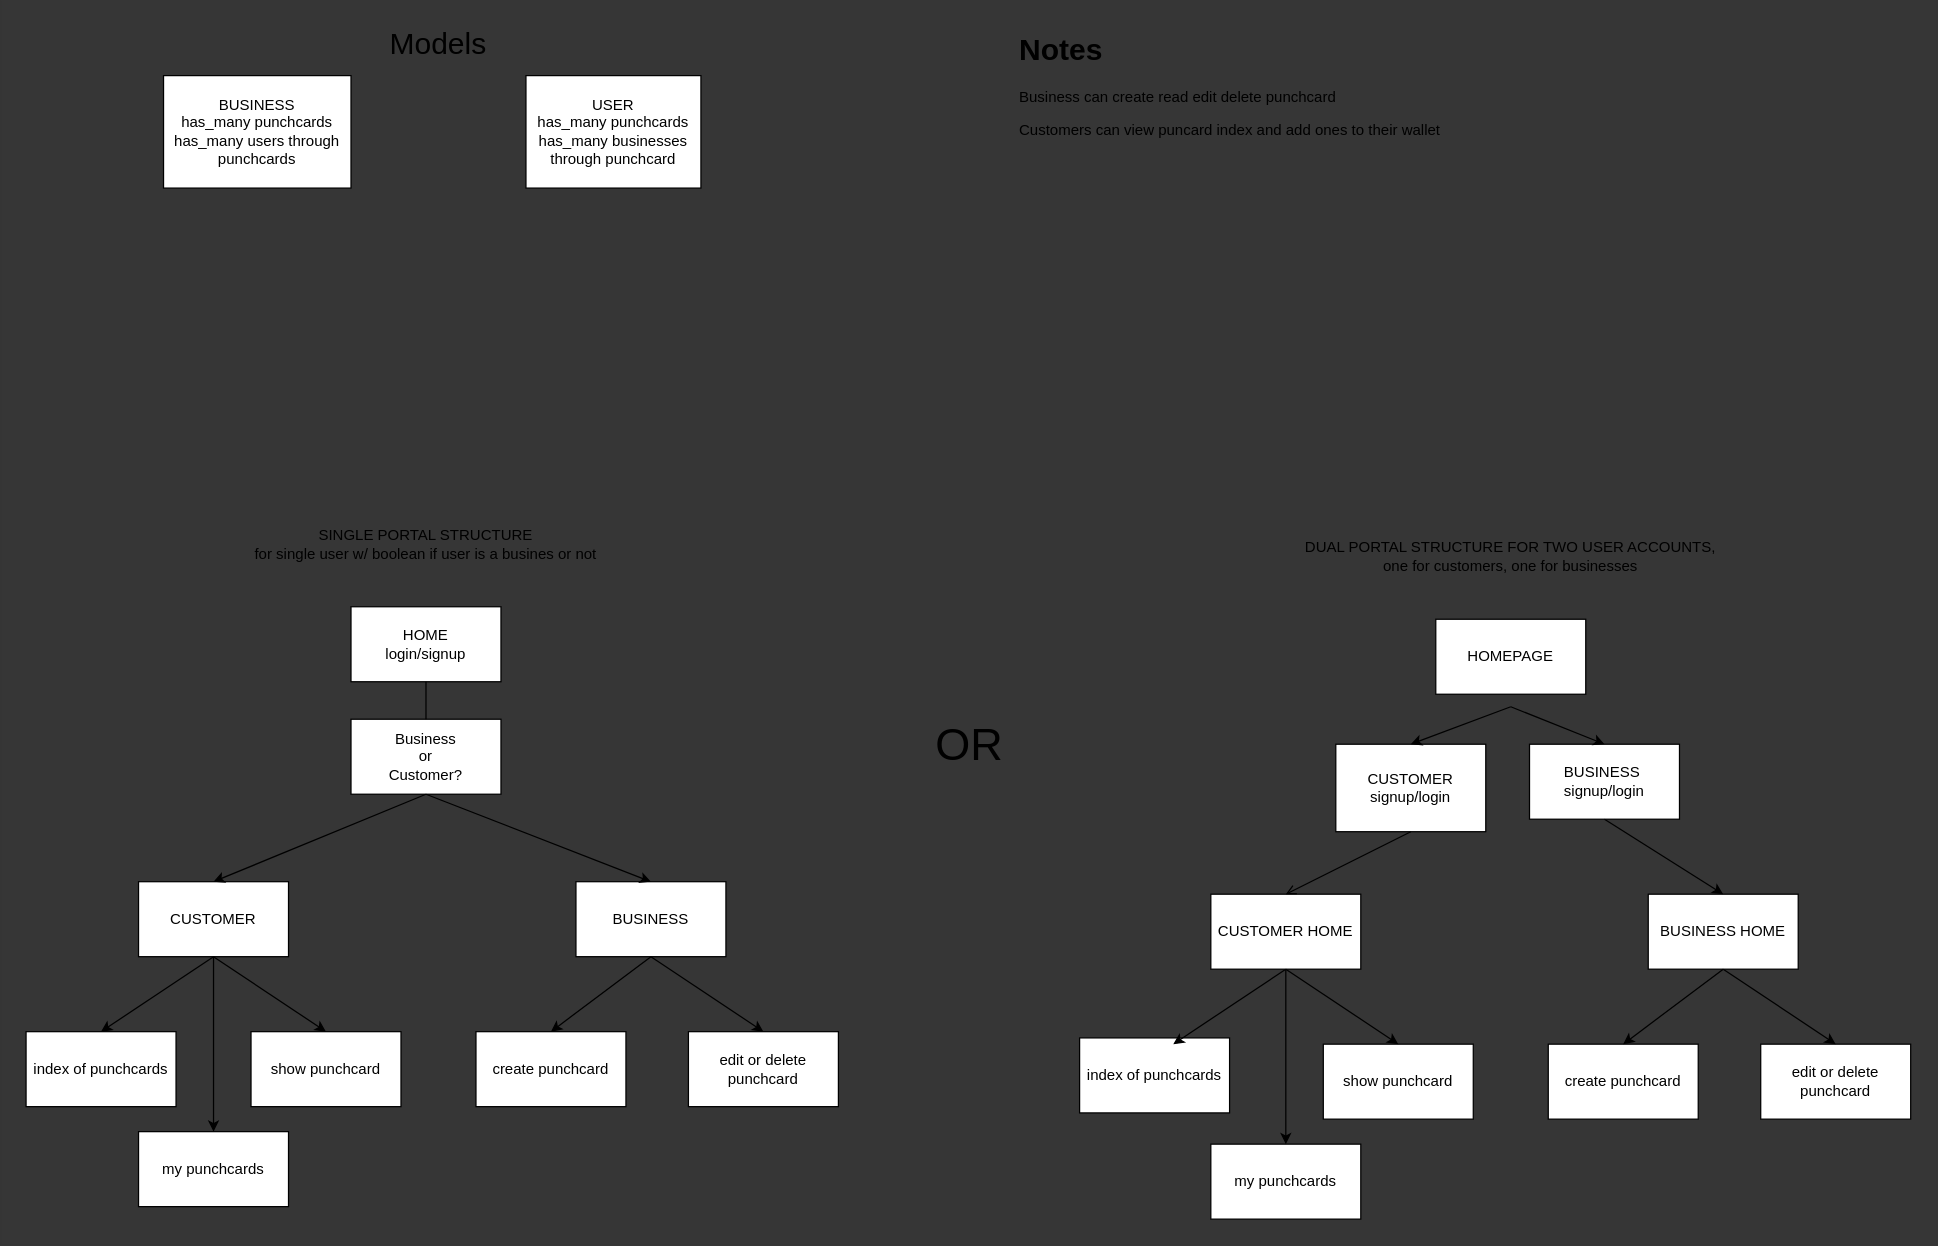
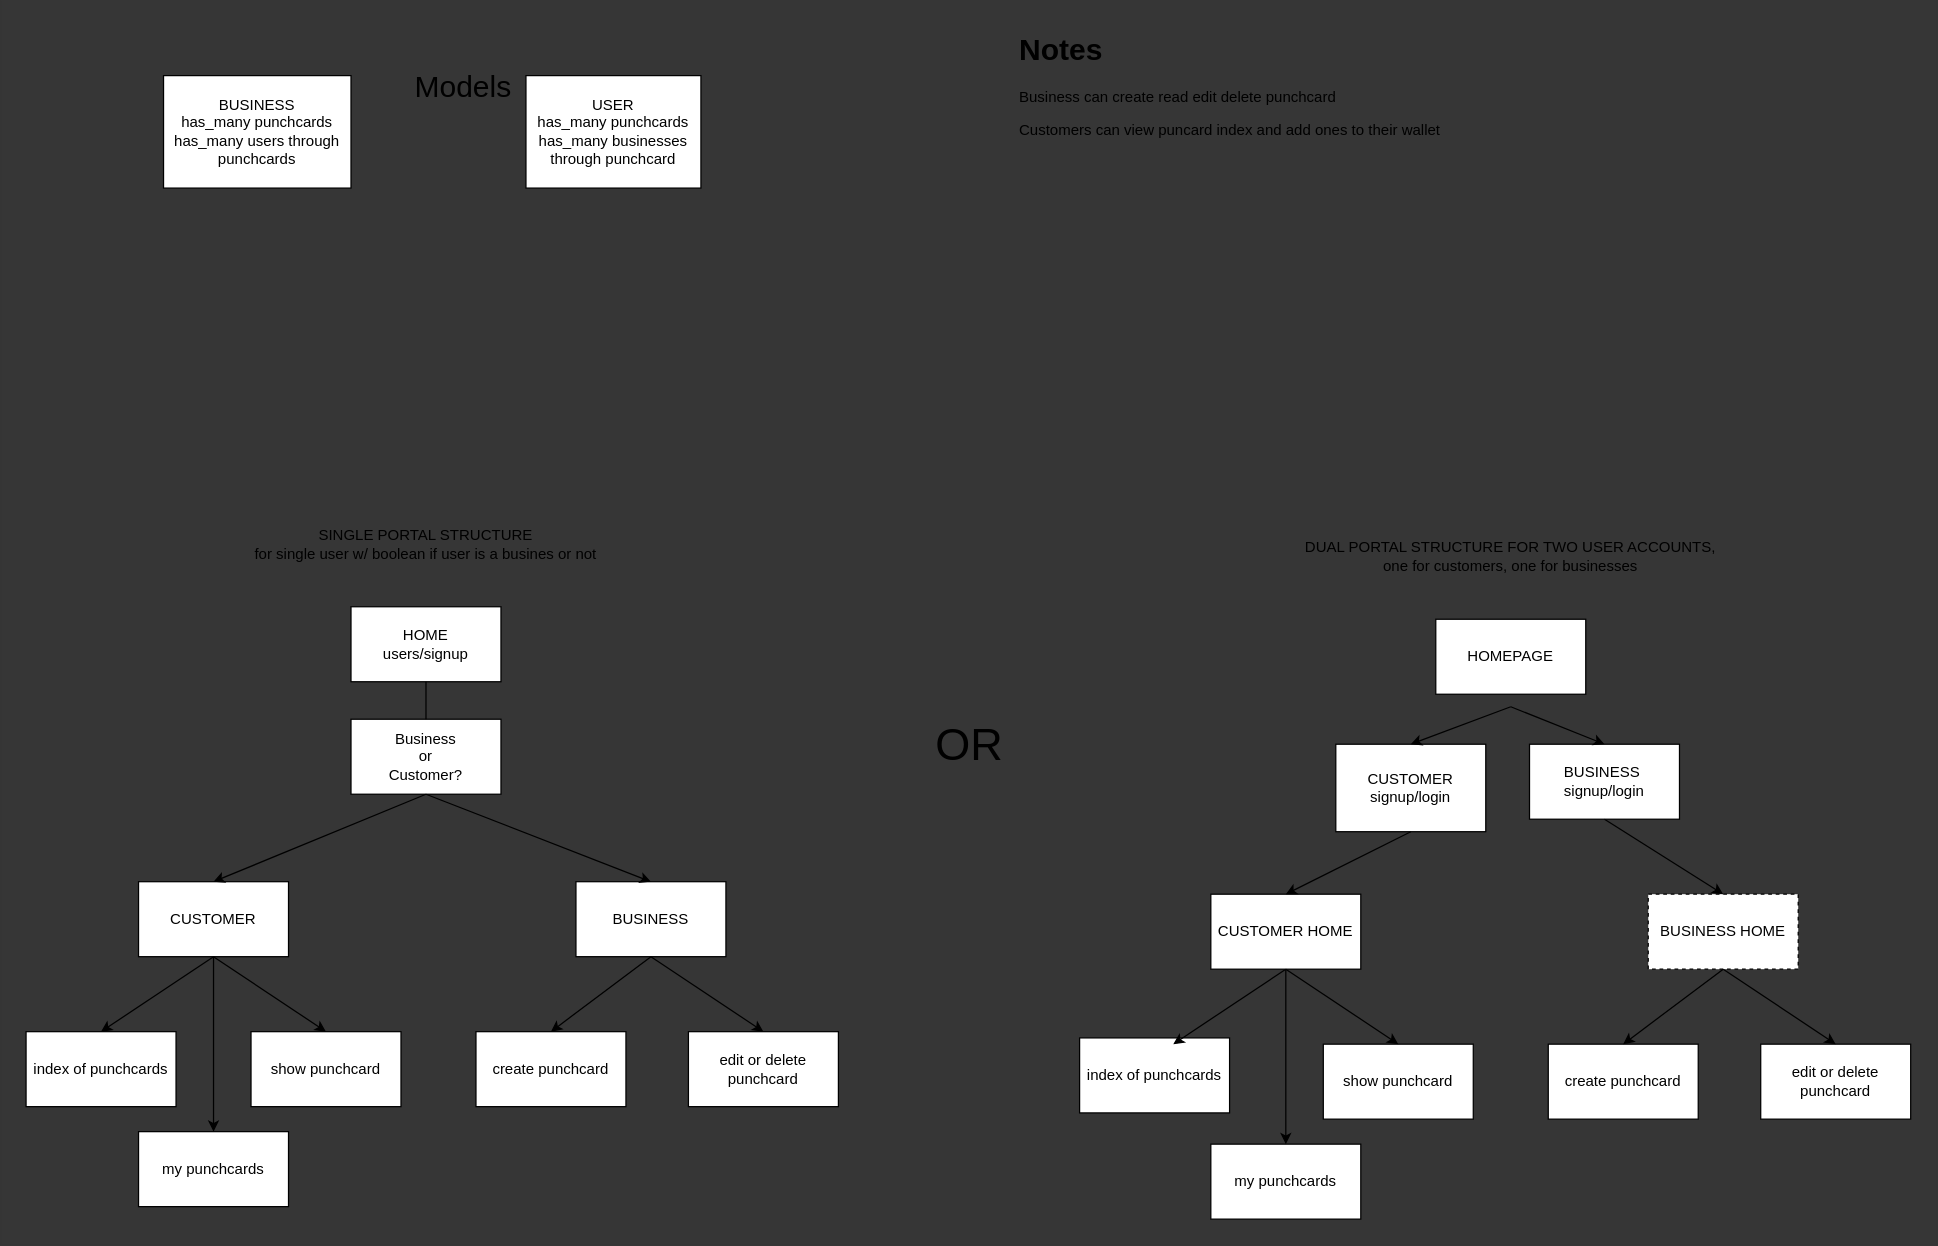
node "Models": moved (438, 44) -> (463, 88)
node "HOME login/signup": label "HOME login/signup" -> "HOME users/signup"
edge "CUSTOMER signup/login" -> "CUSTOMER HOME": arrowhead open -> classic
node "BUSINESS HOME": style solid -> dashed
